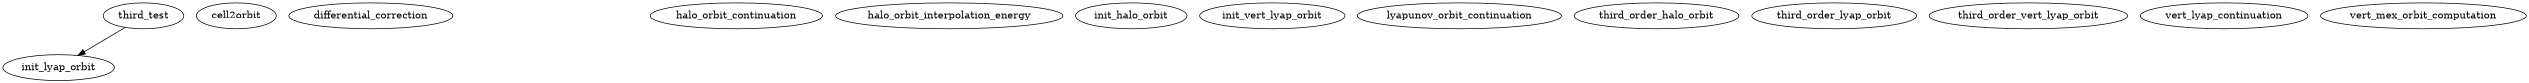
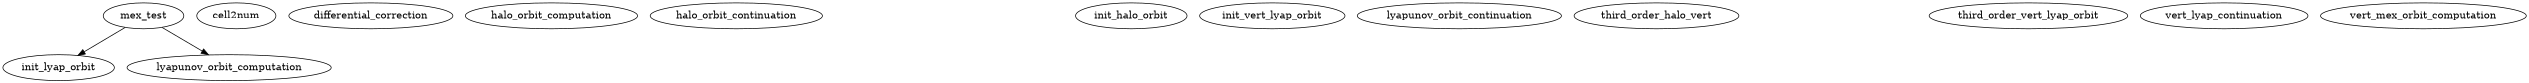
node "third_test": label "third_test" -> "mex_test"
node "cell2orbit": label "cell2orbit" -> "cell2num"
node "halo_orbit_computation": added
node "halo_orbit_interpolation_energy": removed
node "third_order_halo_orbit": label "third_order_halo_orbit" -> "third_order_halo_vert"
node "third_order_lyap_orbit": removed
node "lyapunov_orbit_computation": added
